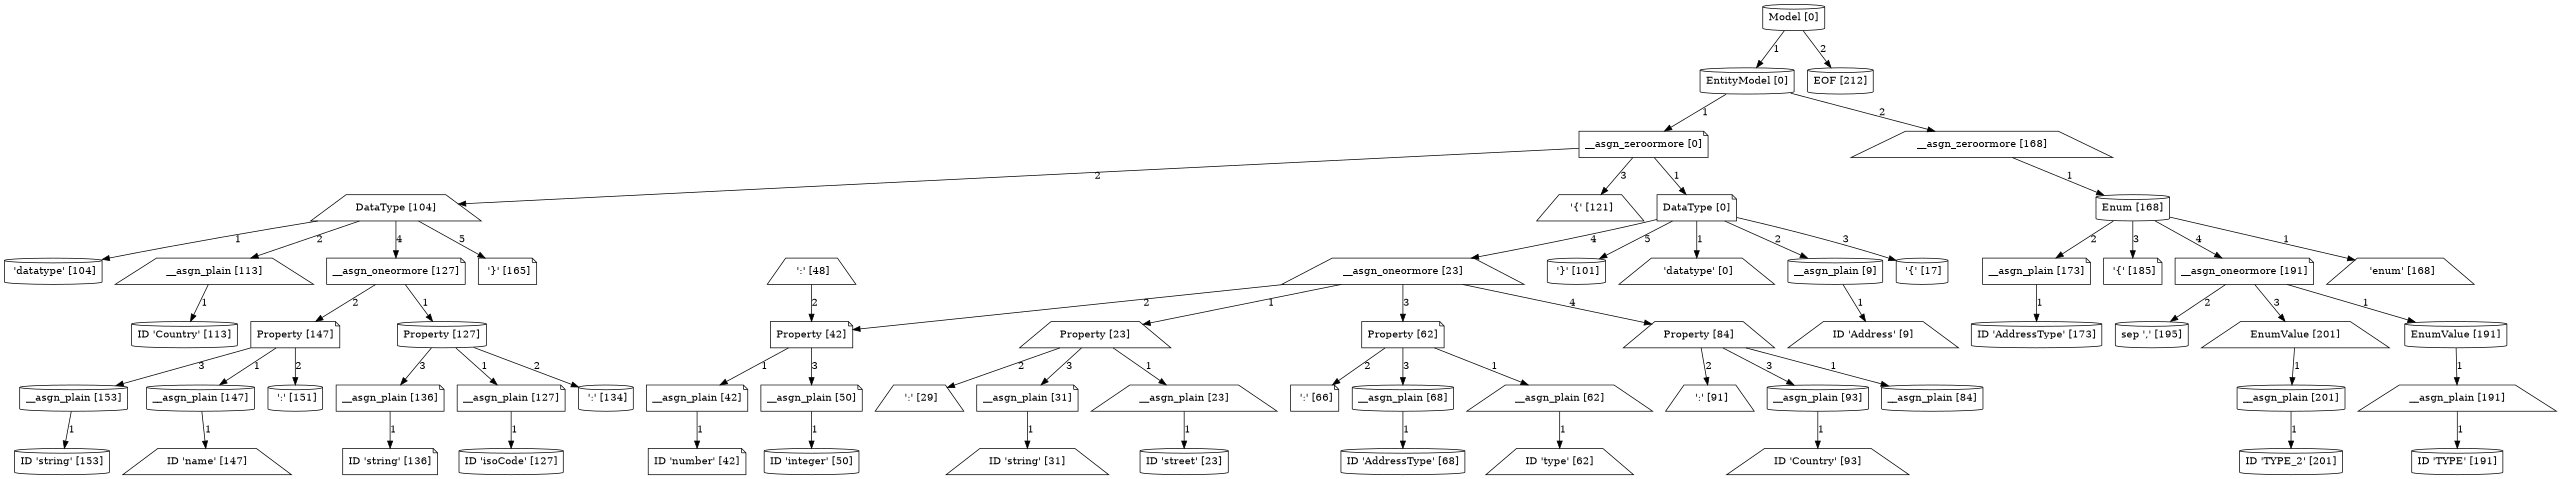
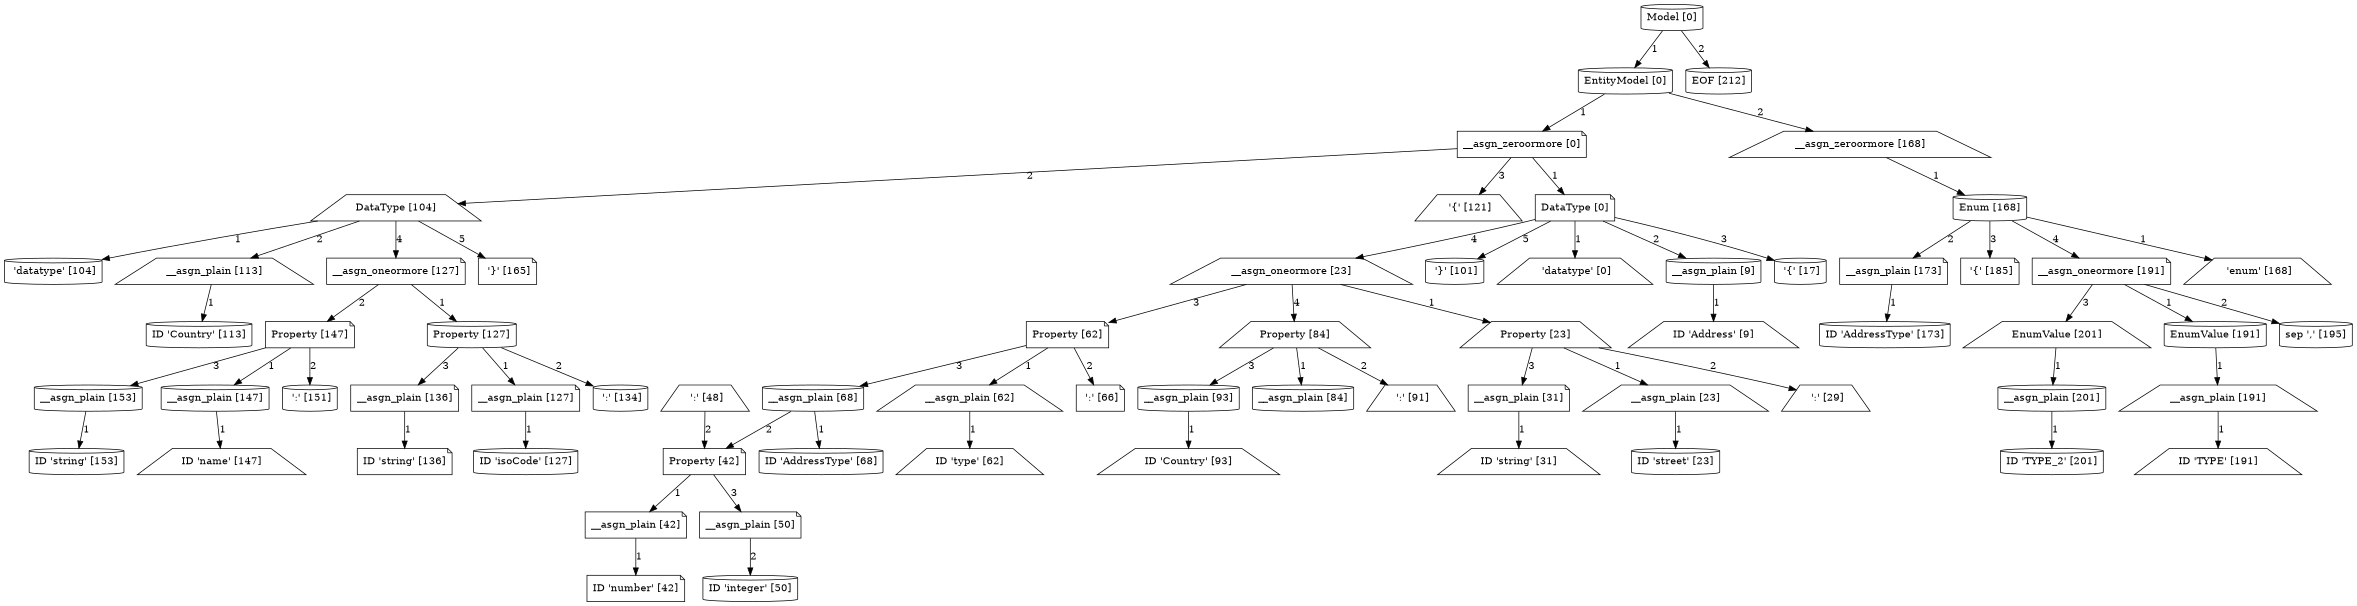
edge "__asgn_oneormore [23]" -> "Property [42]": now "__asgn_plain [68]" -> "Property [42]"
edge "__asgn_plain [50]" -> "ID 'integer' [50]": label "1" -> "2"
node "ID 'TYPE' [191]": shape cylinder -> trapezium
